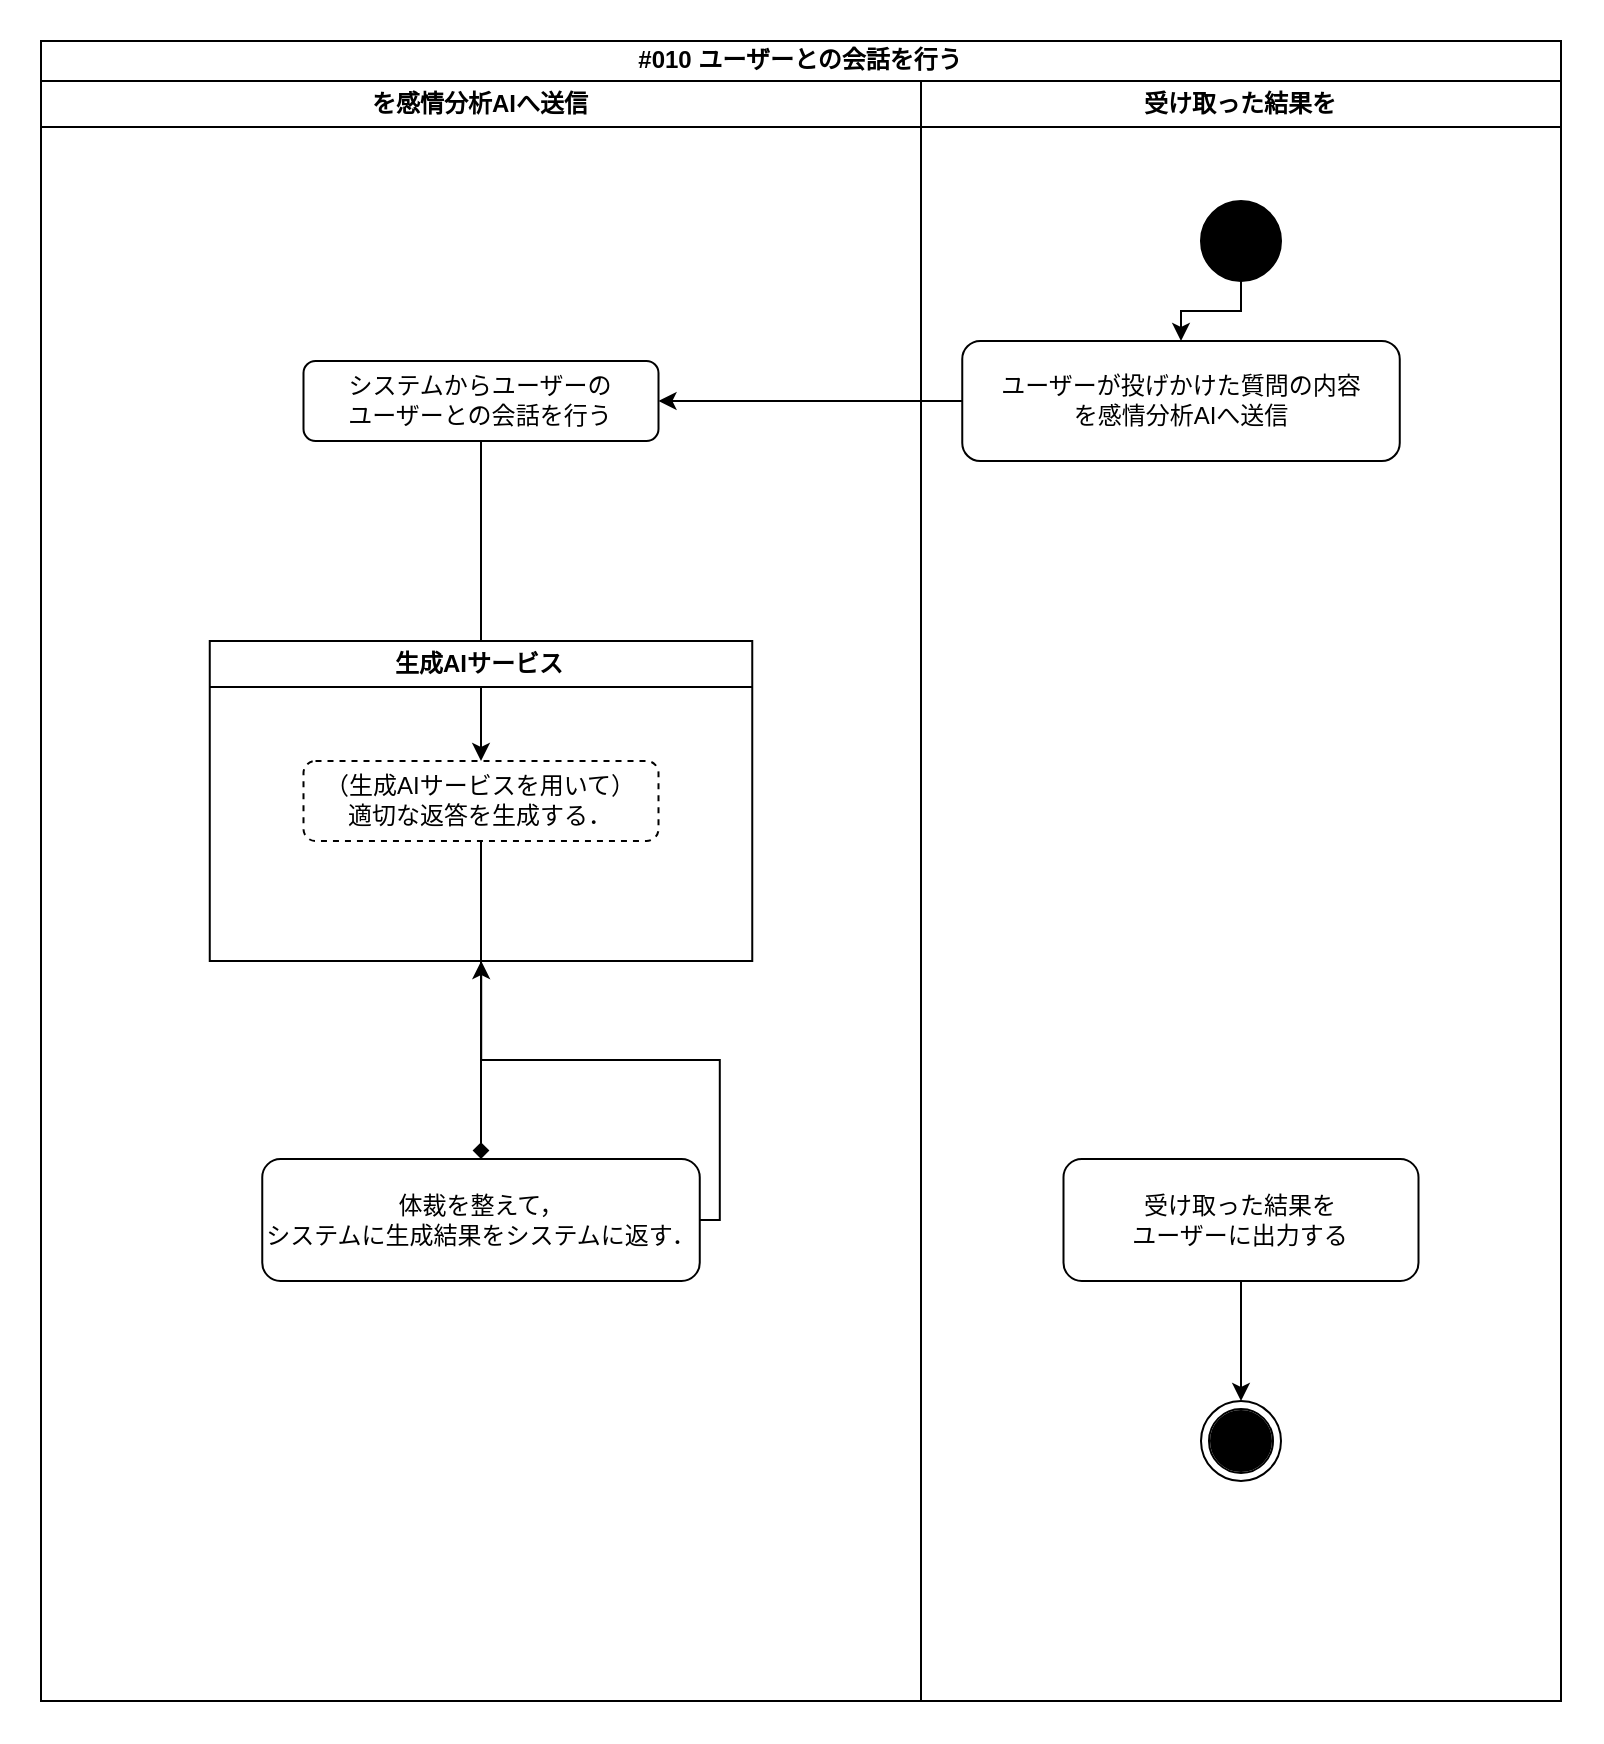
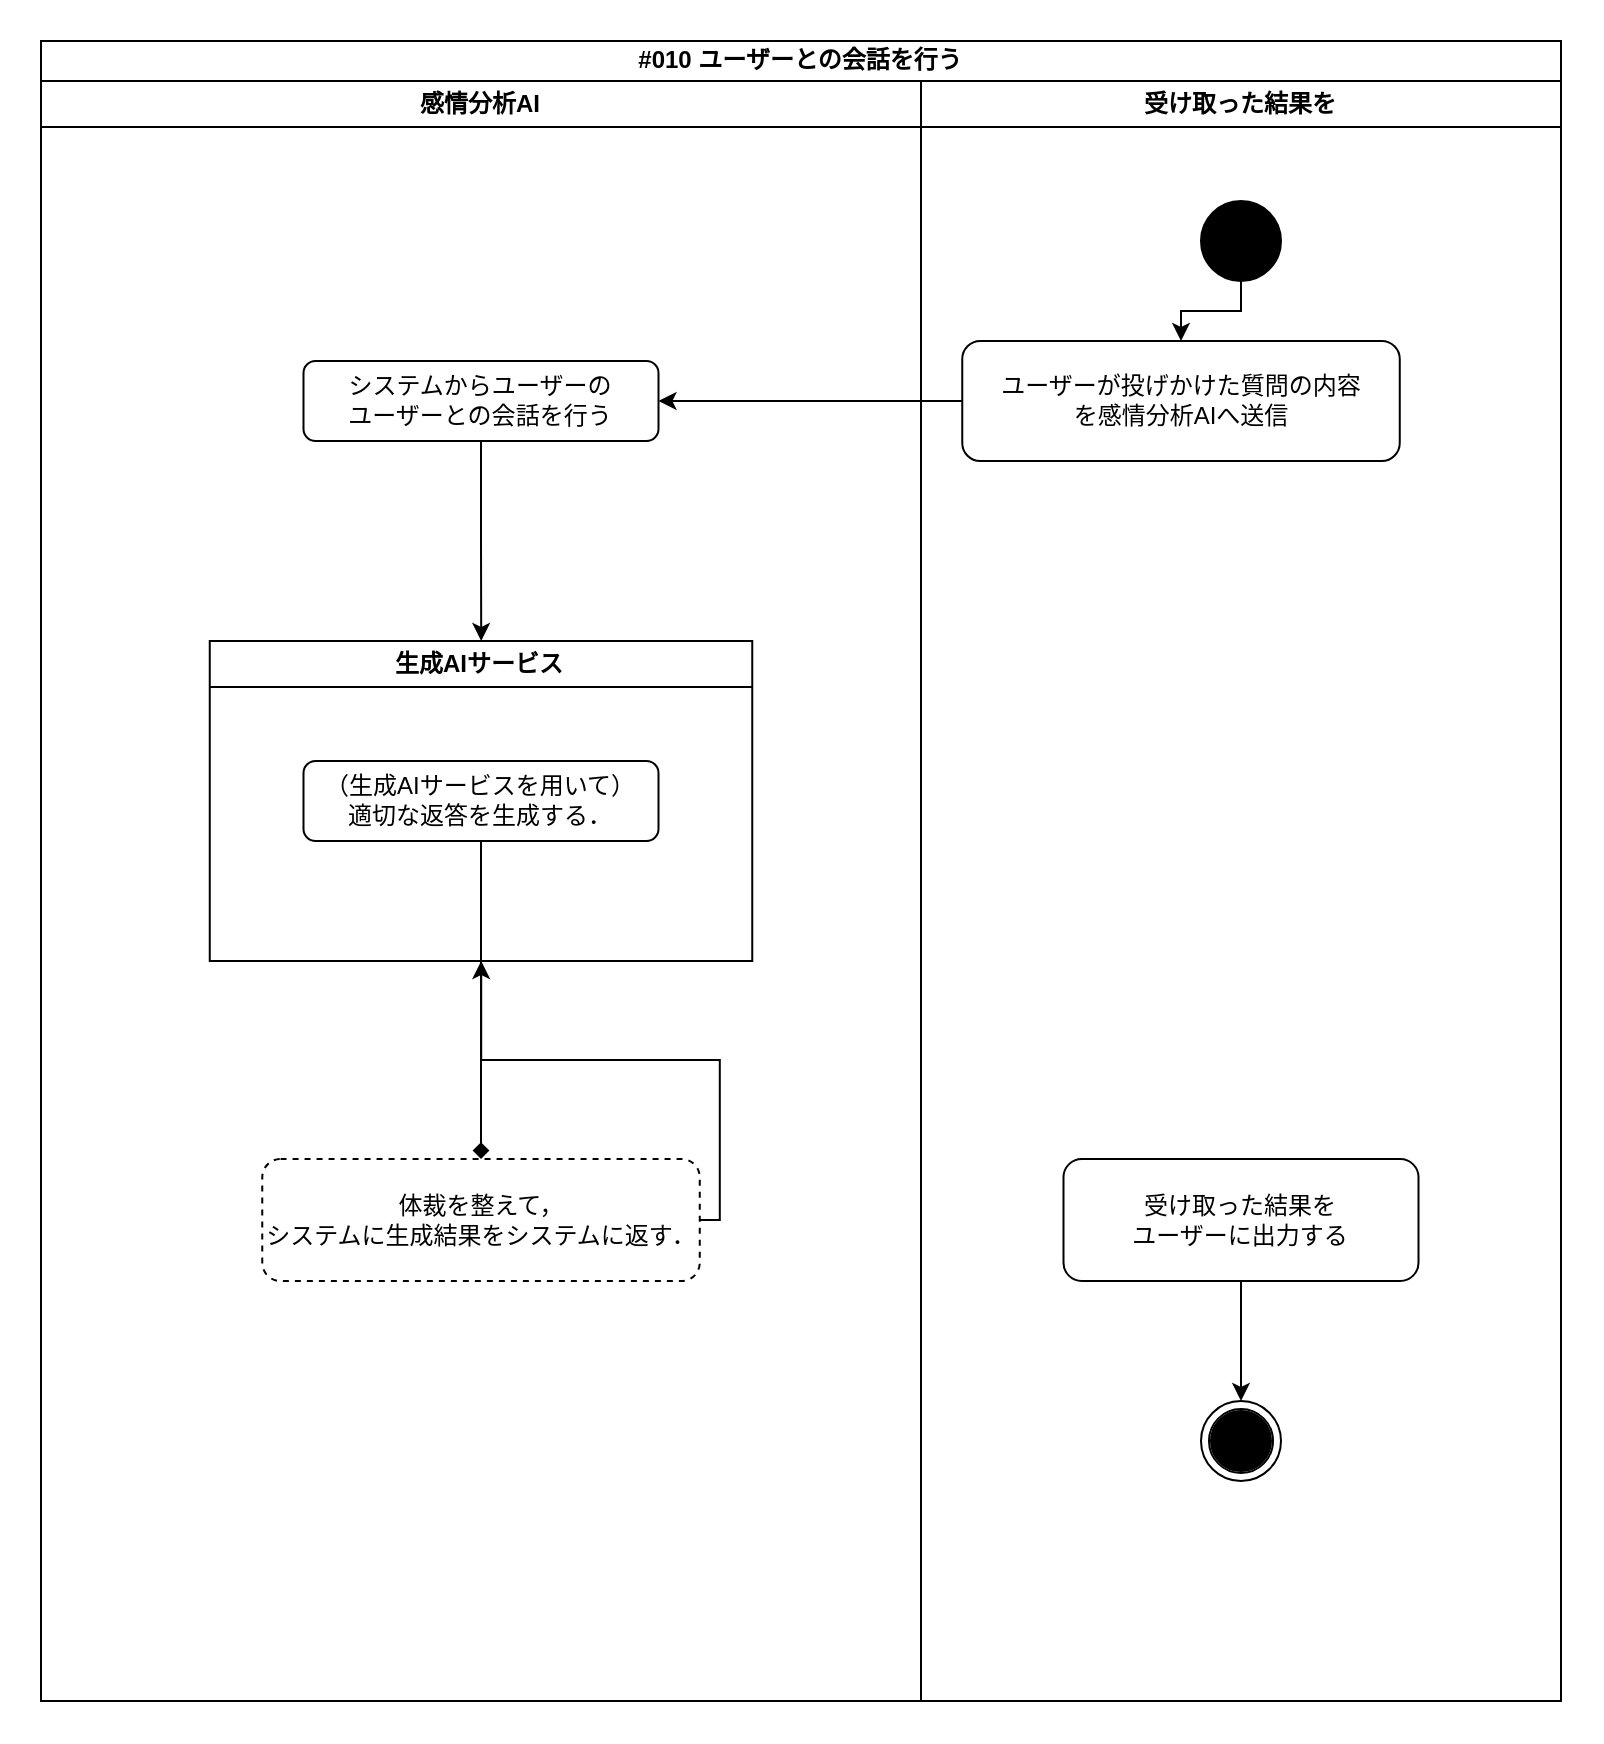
node "を感情分析AIへ送信": label "を感情分析AIへ送信" -> "感情分析AI"
edge "システムからユーザーの ユーザーとの会話を行う" -> "（生成AIサービスを用いて） 適切な返答を生成する．": now "システムからユーザーの ユーザーとの会話を行う" -> "生成AIサービス"
node "（生成AIサービスを用いて） 適切な返答を生成する．": style dashed -> solid
node "体裁を整えて， システムに生成結果をシステムに返す．": style solid -> dashed
